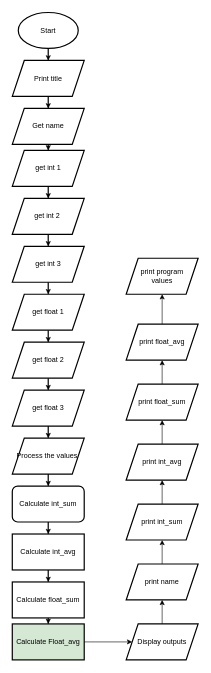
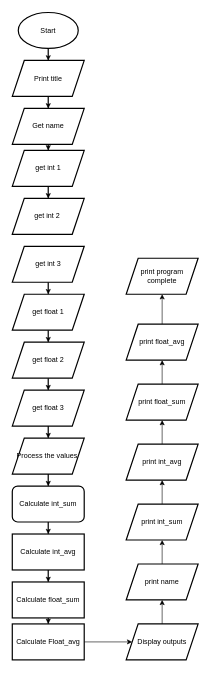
edge "get int 2" -> "get int 3": removed
node "print program values": label "print program values" -> "print program complete"
node "Calculate Float_avg": fillcolor #d5e8d4 -> #ffffff
